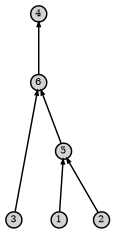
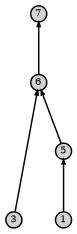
node "4": label "4" -> "7"
node "2": removed
